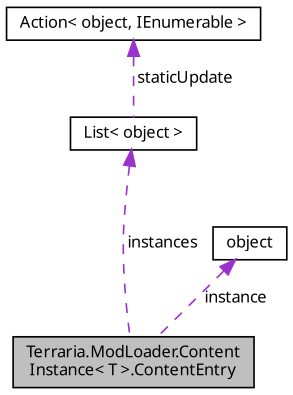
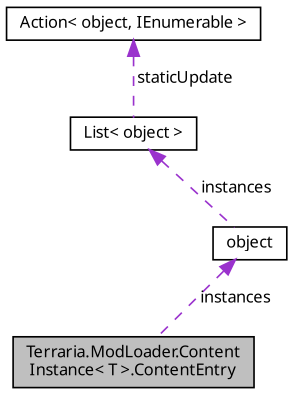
edge "Terraria.ModLoader.Content Instance< T >.ContentEntry" -> "List< object >": now "object" -> "List< object >"
edge "Terraria.ModLoader.Content Instance< T >.ContentEntry" -> "object": label " instance" -> " instances"
